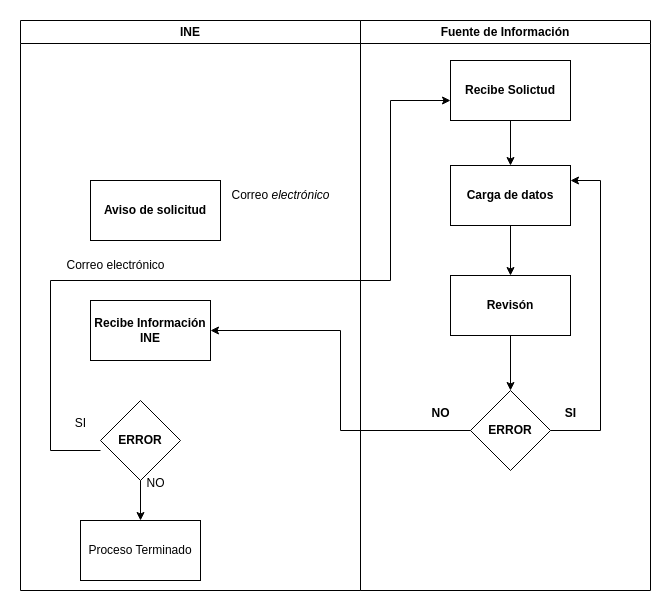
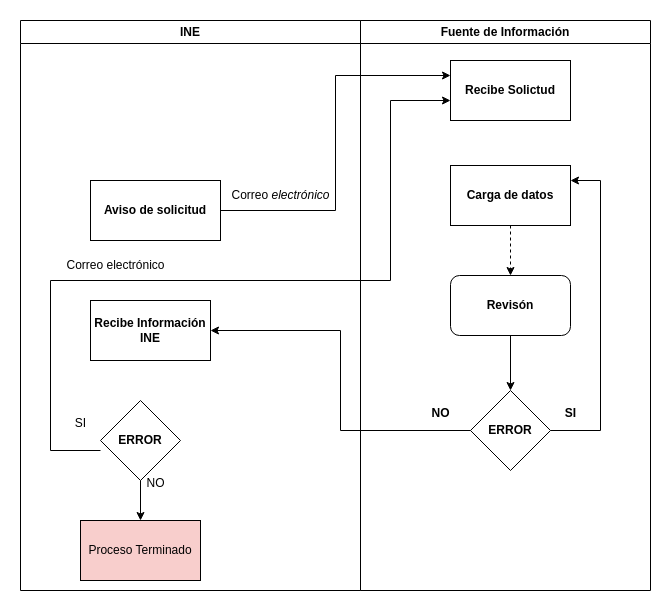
edge "Recibe Solictud" -> "Carga de datos": removed
edge "Aviso de solicitud" -> "Recibe Solictud": added
edge "Carga de datos" -> "Revisón": style solid -> dashed
node "Revisón": shape rectangle -> rounded rectangle
node "Proceso Terminado": fillcolor #ffffff -> #f8cecc
